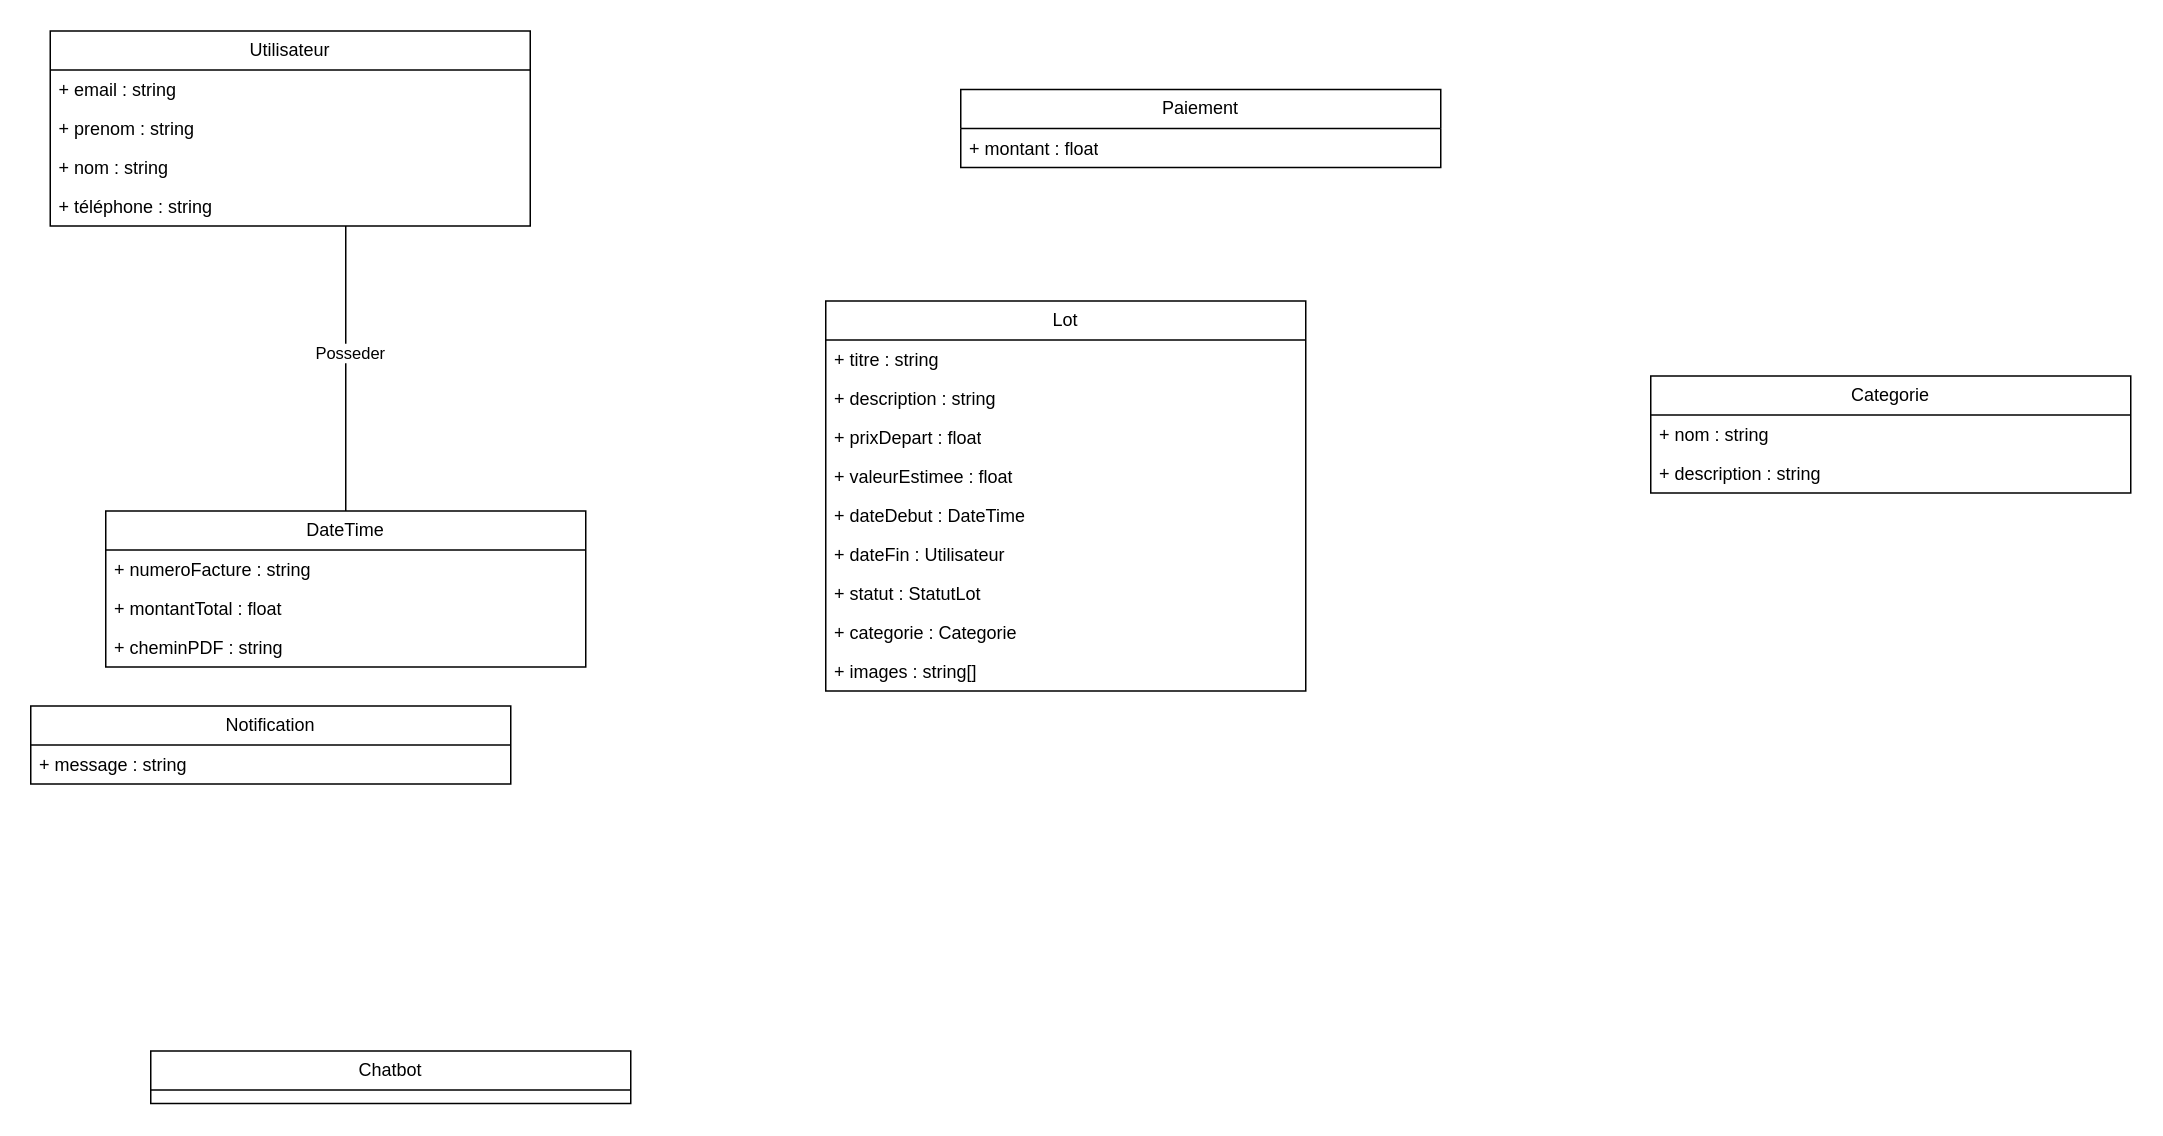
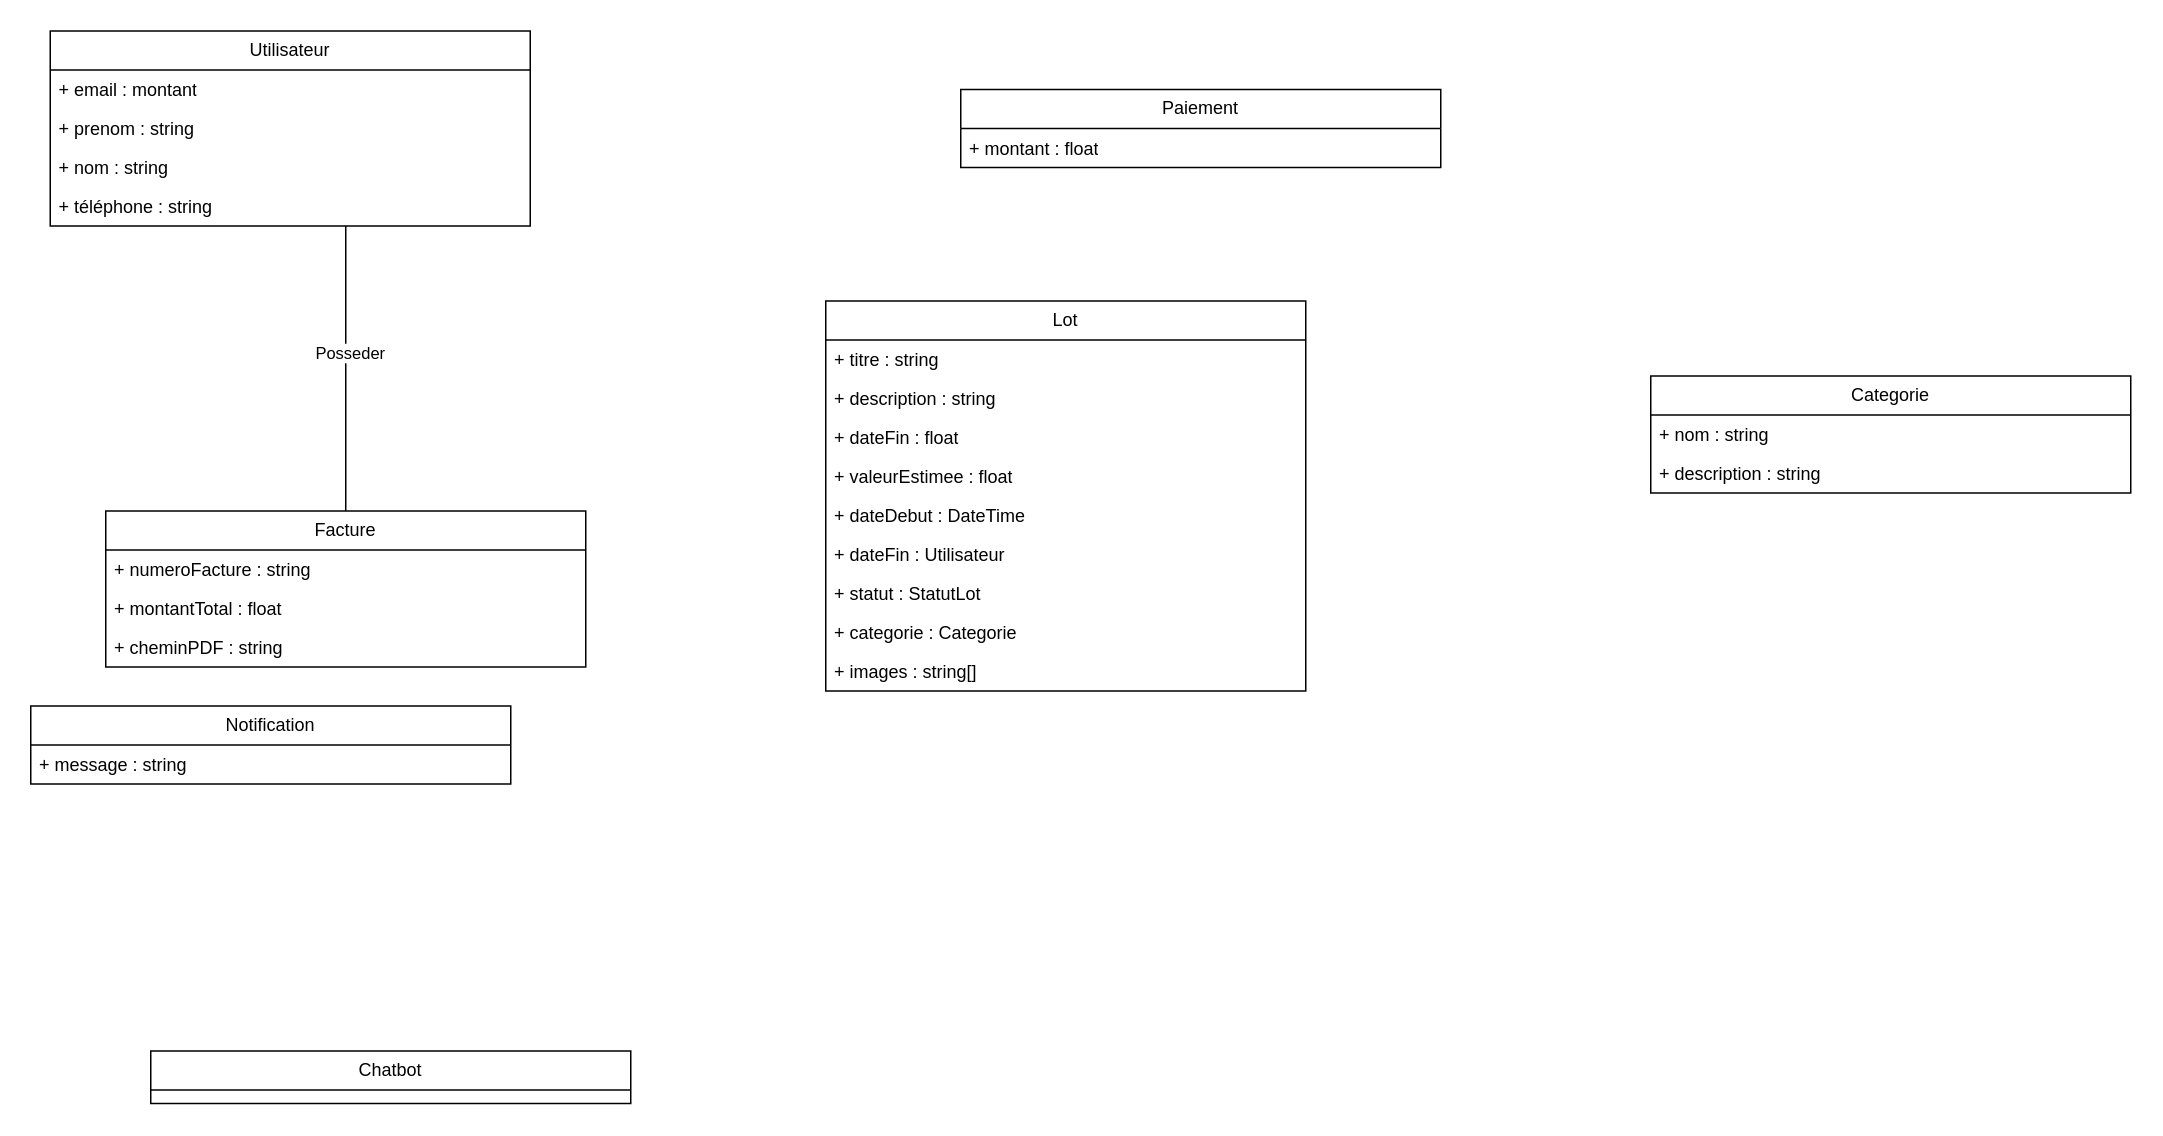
node "+ email : string": label "+ email : string" -> "+ email : montant"
node "+ prixDepart : float": label "+ prixDepart : float" -> "+ dateFin : float"
node "DateTime": label "DateTime" -> "Facture"
